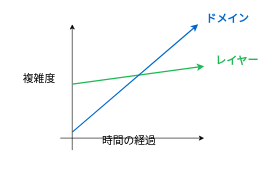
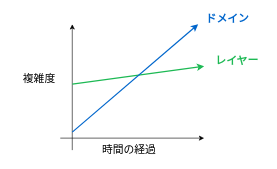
node "時間の経過": moved (129, 141) -> (129, 150)
